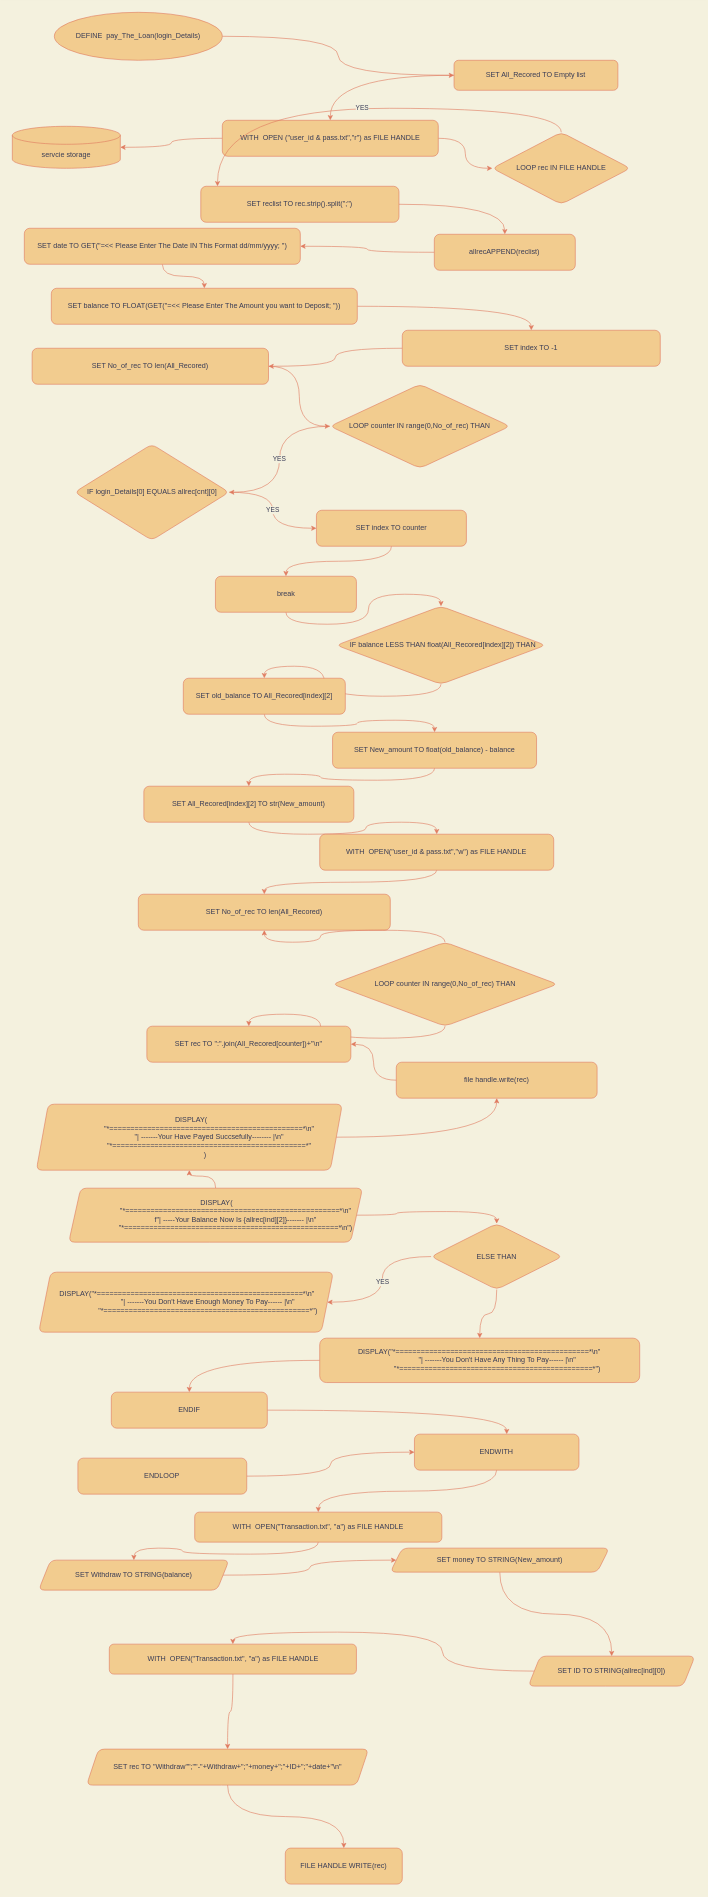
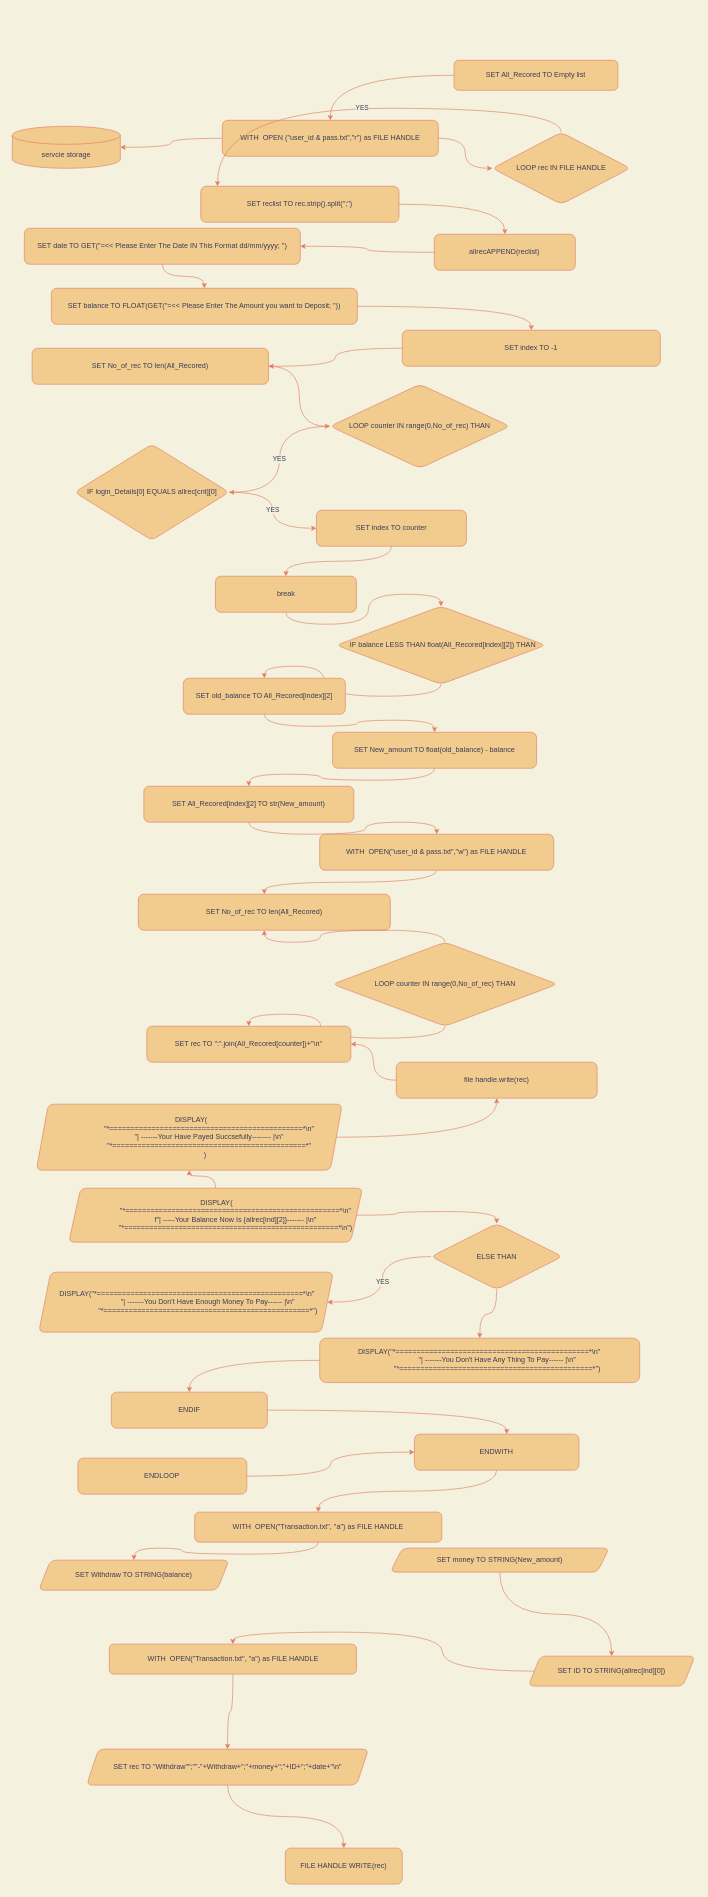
node "DEFINE pay_The_Loan(login_Details)": removed
edge "DEFINE pay_The_Loan(login_Details)" -> "SET All_Recored TO Empty list": removed
edge "SET Withdraw TO STRING(balance)" -> "SET money TO STRING(New_amount)": removed
